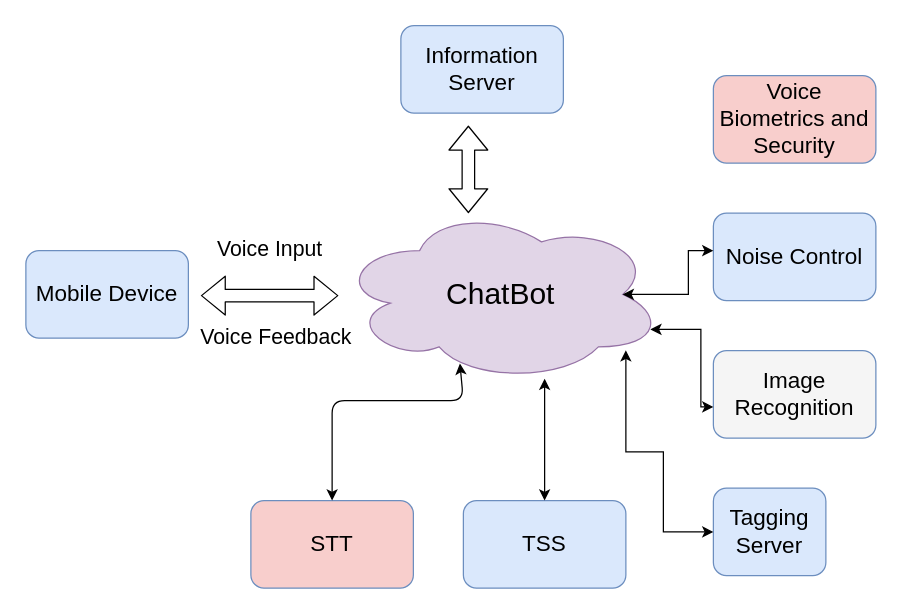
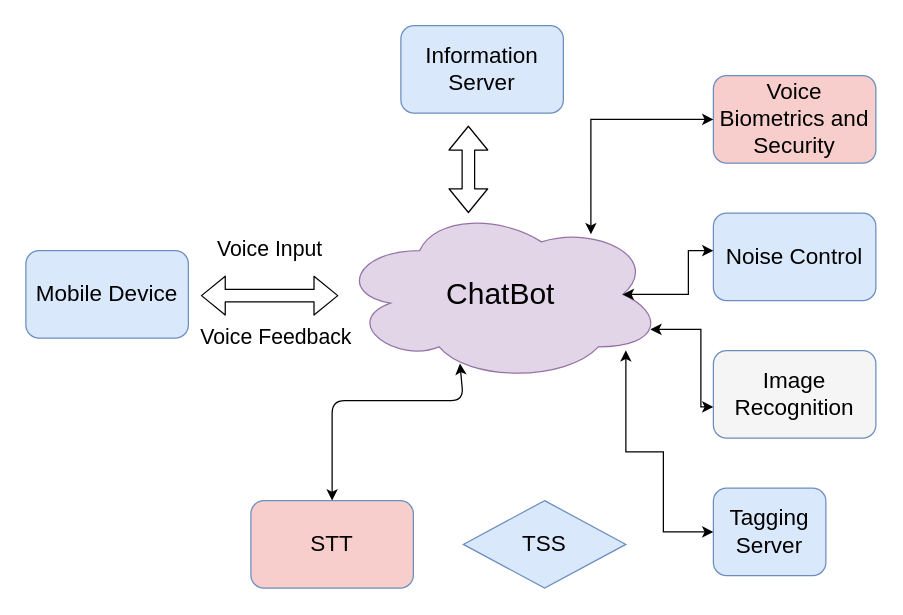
edge "Voice Biometrics and Security" -- "ChatBot": added
edge "ChatBot" -- "TSS": removed
node "TSS": shape rounded rectangle -> diamond
